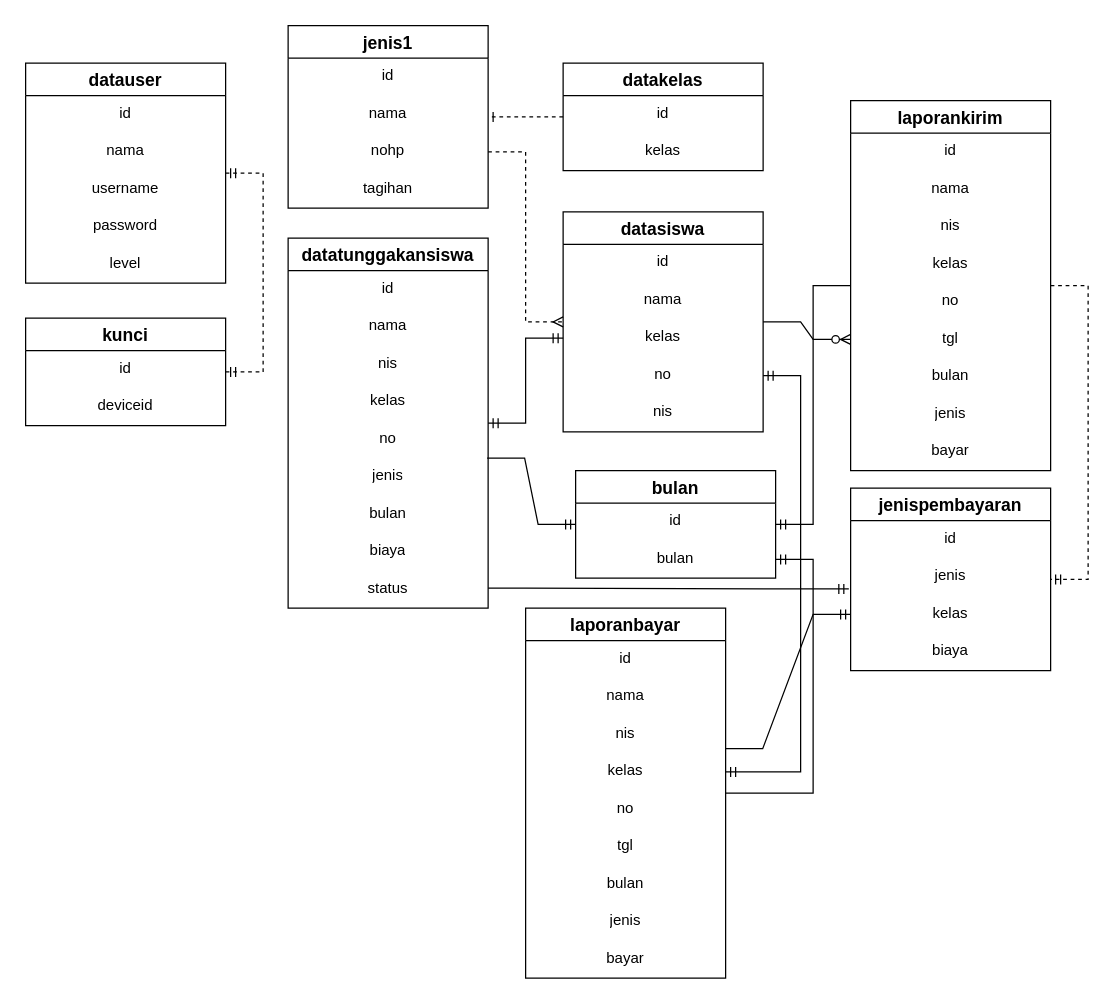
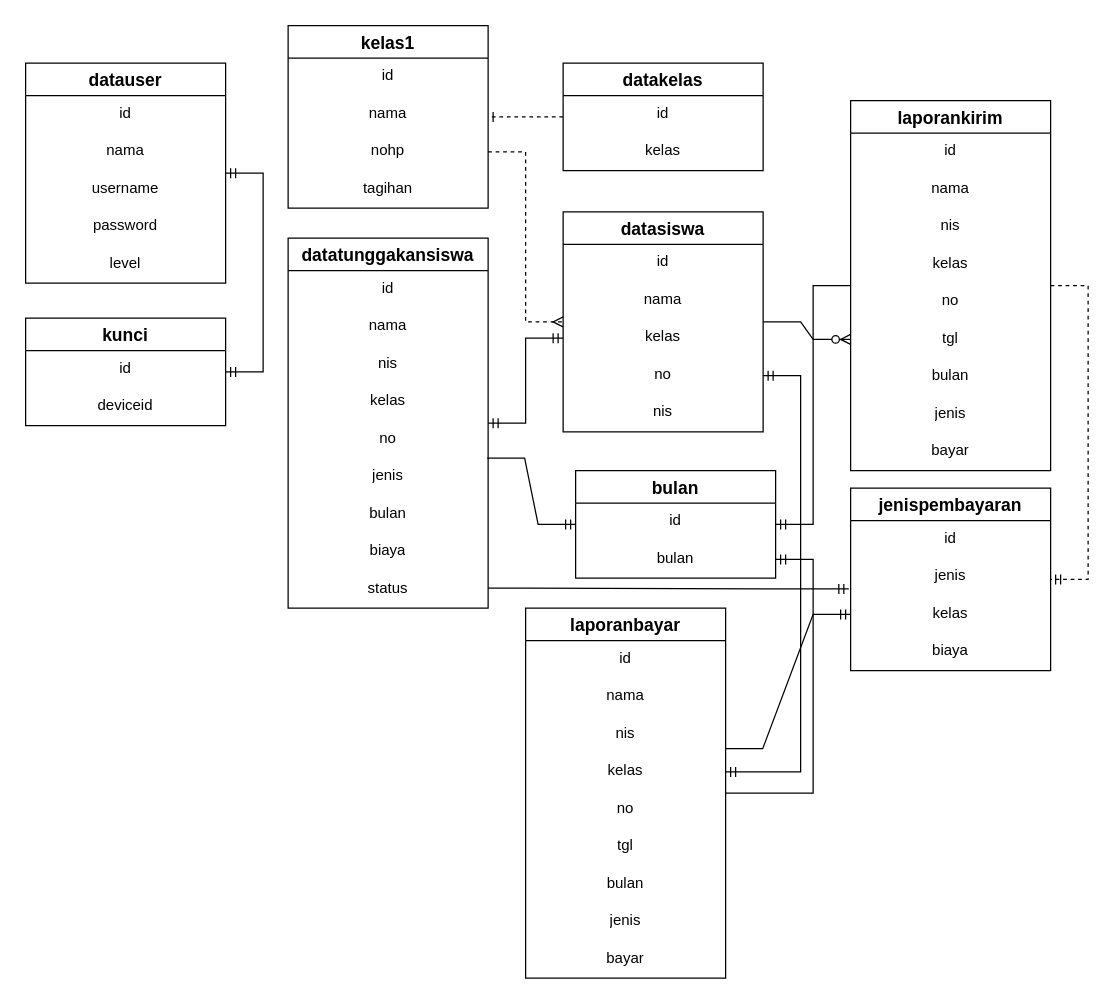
node "jenis1": label "jenis1" -> "kelas1"
edge "datauser" -- "kunci": style dashed -> solid
